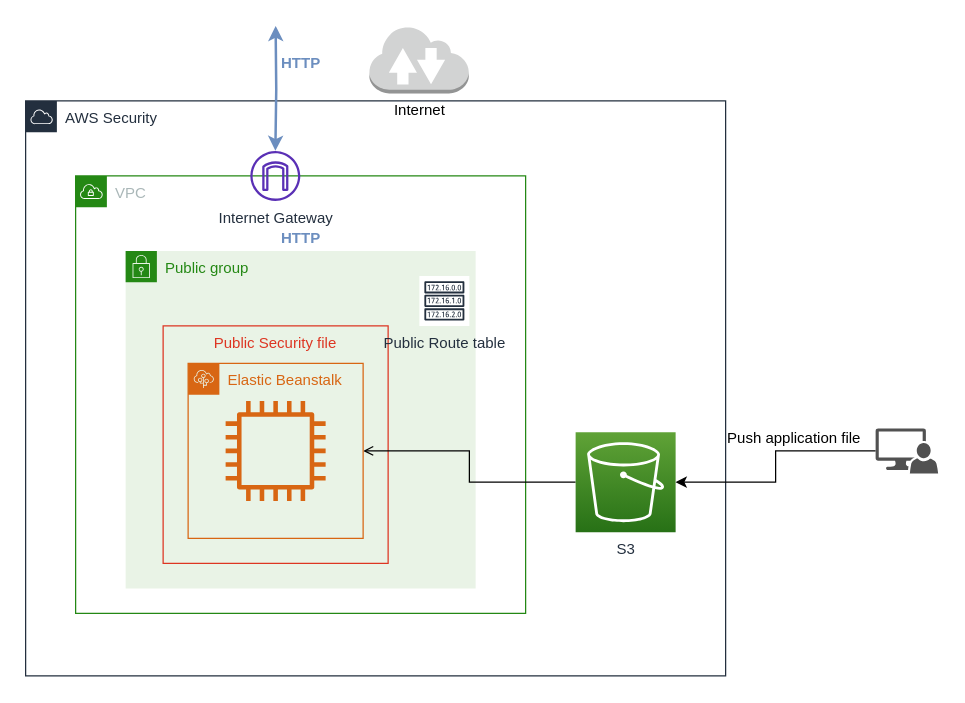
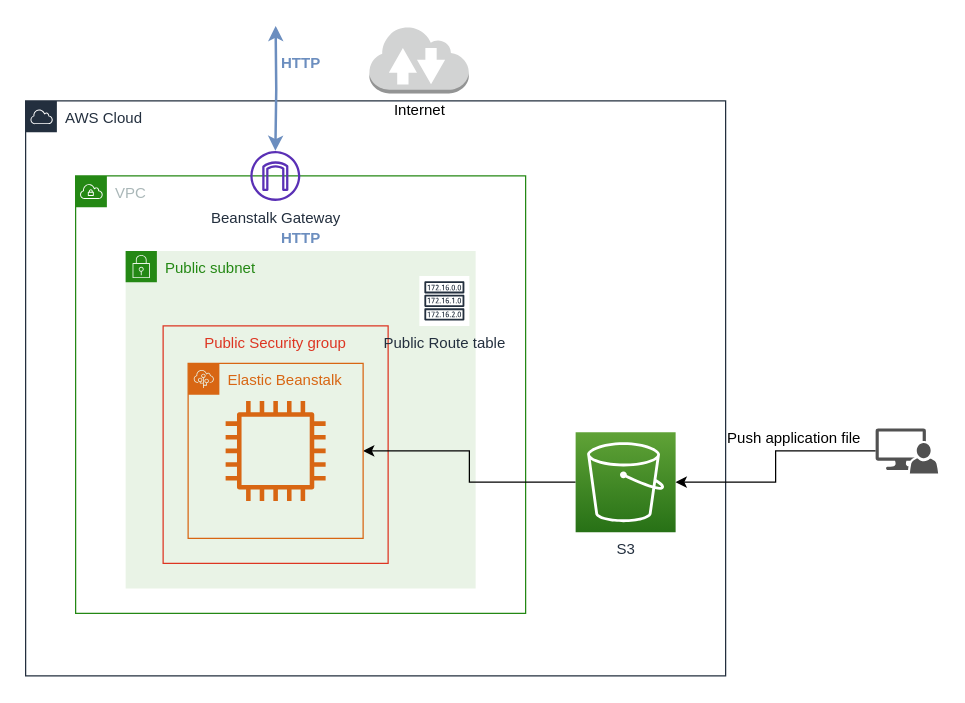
node "AWS Security": label "AWS Security" -> "AWS Cloud"
node "Internet Gateway": label "Internet Gateway" -> "Beanstalk Gateway"
node "Public group": label "Public group" -> "Public subnet"
node "Public Security file": label "Public Security file" -> "Public Security group"
edge "S3" -> "Elastic Beanstalk": arrowhead open -> classic
